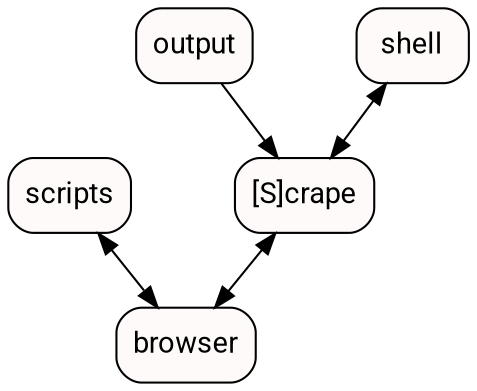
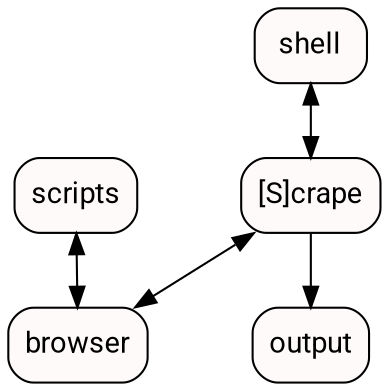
edge "output" -> "[S]crape": reversed
